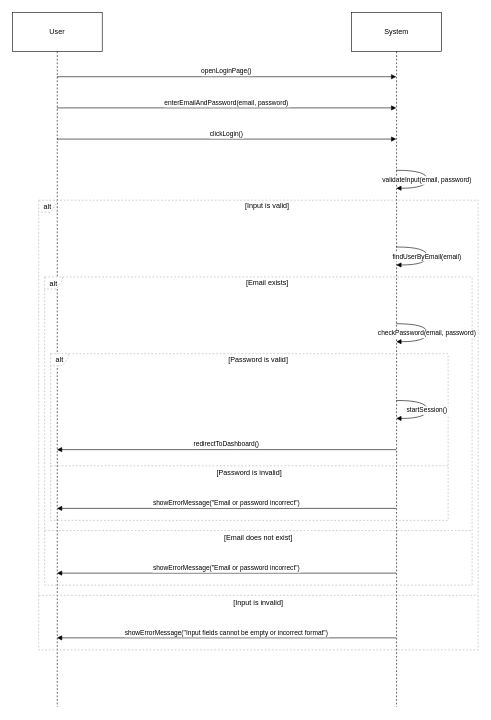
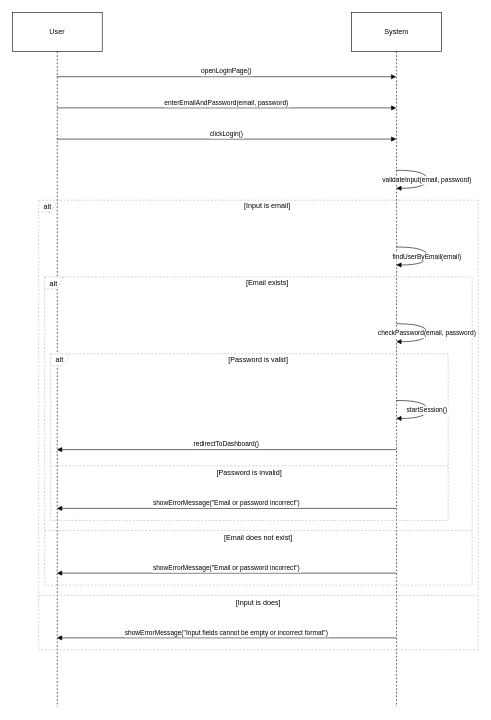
node "[Input is valid]": label "[Input is valid]" -> "[Input is email]"
node "[Input is invalid]": label "[Input is invalid]" -> "[Input is does]"
